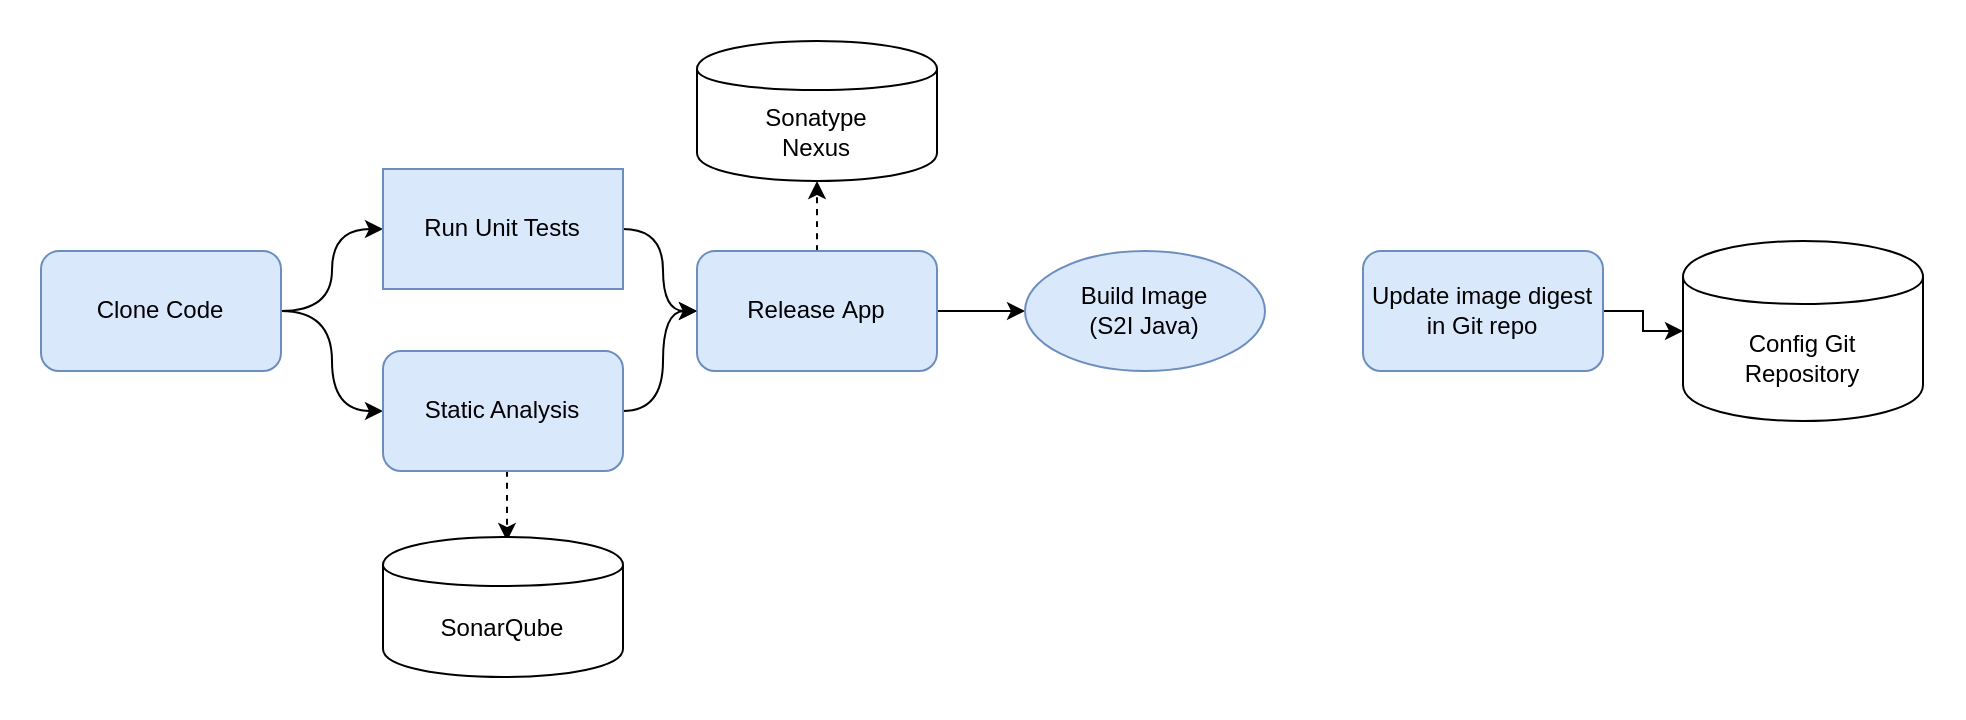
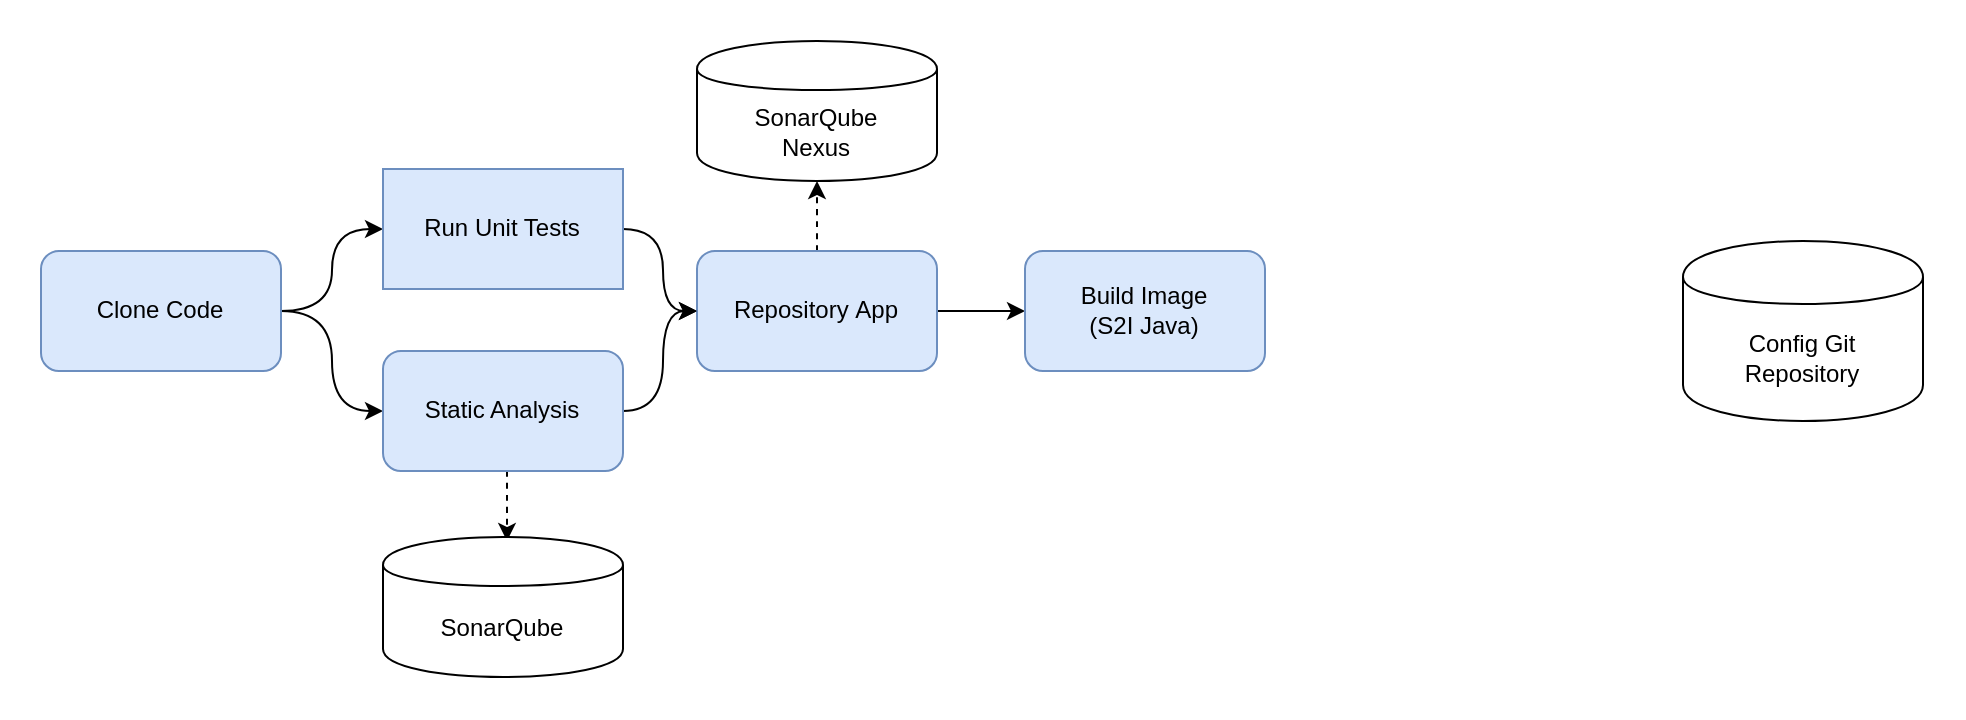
node "Sonatype Nexus": label "Sonatype Nexus" -> "SonarQube Nexus"
node "Release App": label "Release App" -> "Repository App"
node "Build Image (S2I Java)": shape ellipse -> rounded rectangle
node "Update image digest in Git repo": removed
edge "Update image digest in Git repo" -> "Config Git Repository": removed
